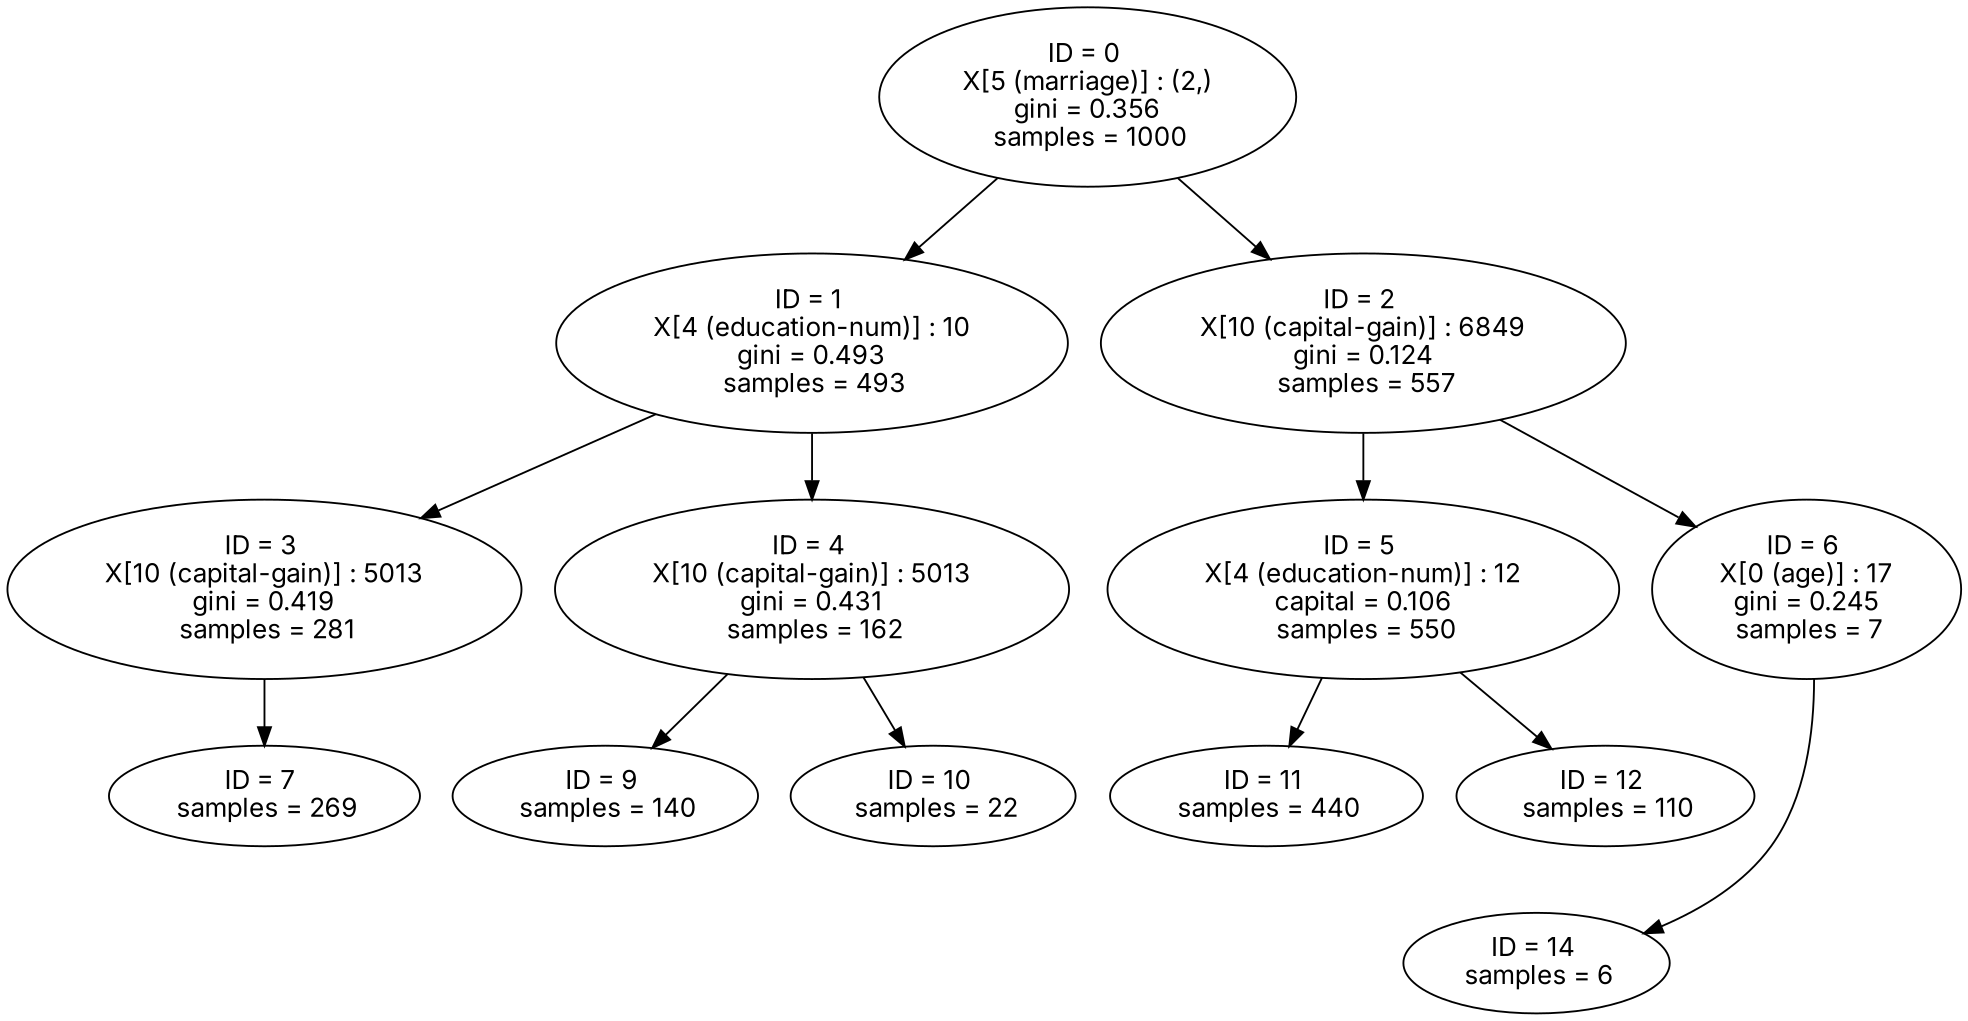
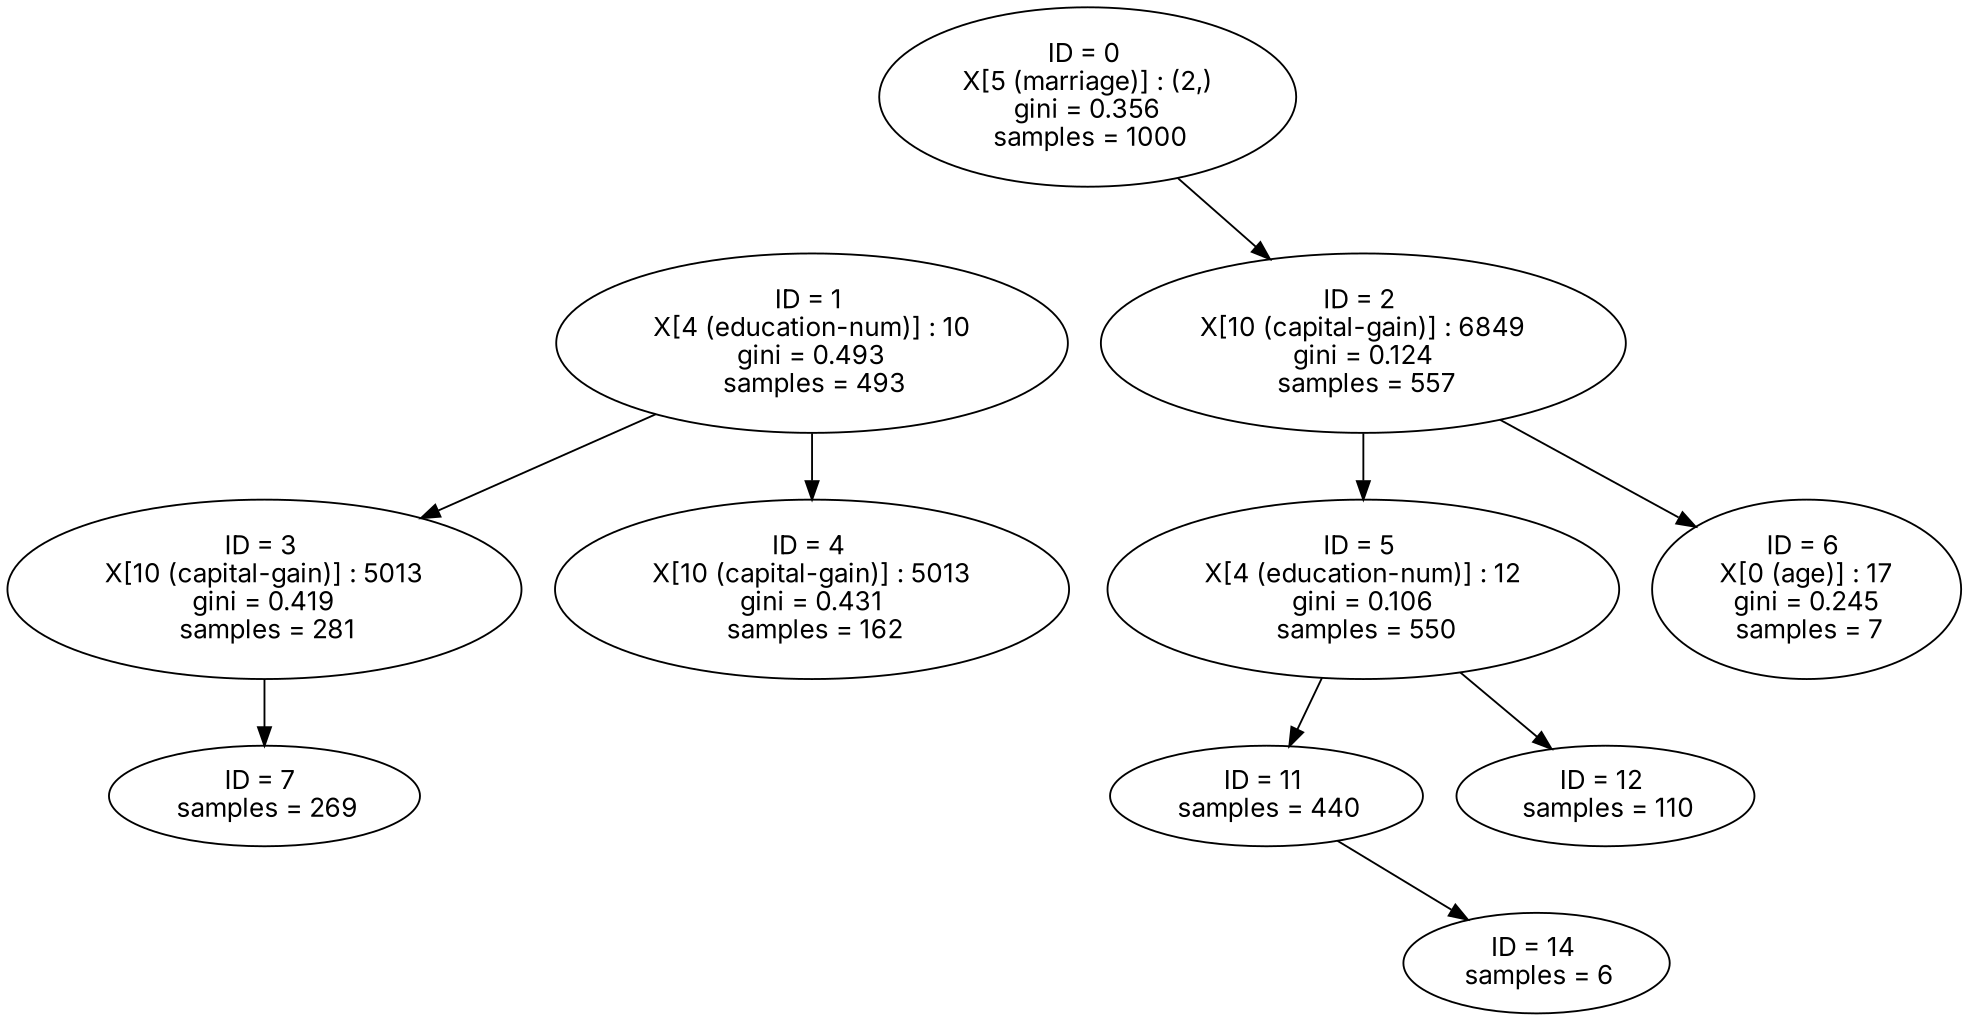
edge "ID = 0 X[5 (marriage)] : (2,) gini = 0.356 samples = 1000" -> "ID = 1 X[4 (education-num)] : 10 gini = 0.493 samples = 493": removed
node "ID = 5 X[4 (education-num)] : 12 capital = 0.106 samples = 550": label "ID = 5 X[4 (education-num)] : 12 capital = 0.106 samples = 550" -> "ID = 5 X[4 (education-num)] : 12 gini = 0.106 samples = 550"
node "ID = 9 samples = 140": removed
node "ID = 10 samples = 22": removed
edge "ID = 6 X[0 (age)] : 17 gini = 0.245 samples = 7" -> "ID = 14 samples = 6": now "ID = 11 samples = 440" -> "ID = 14 samples = 6"
